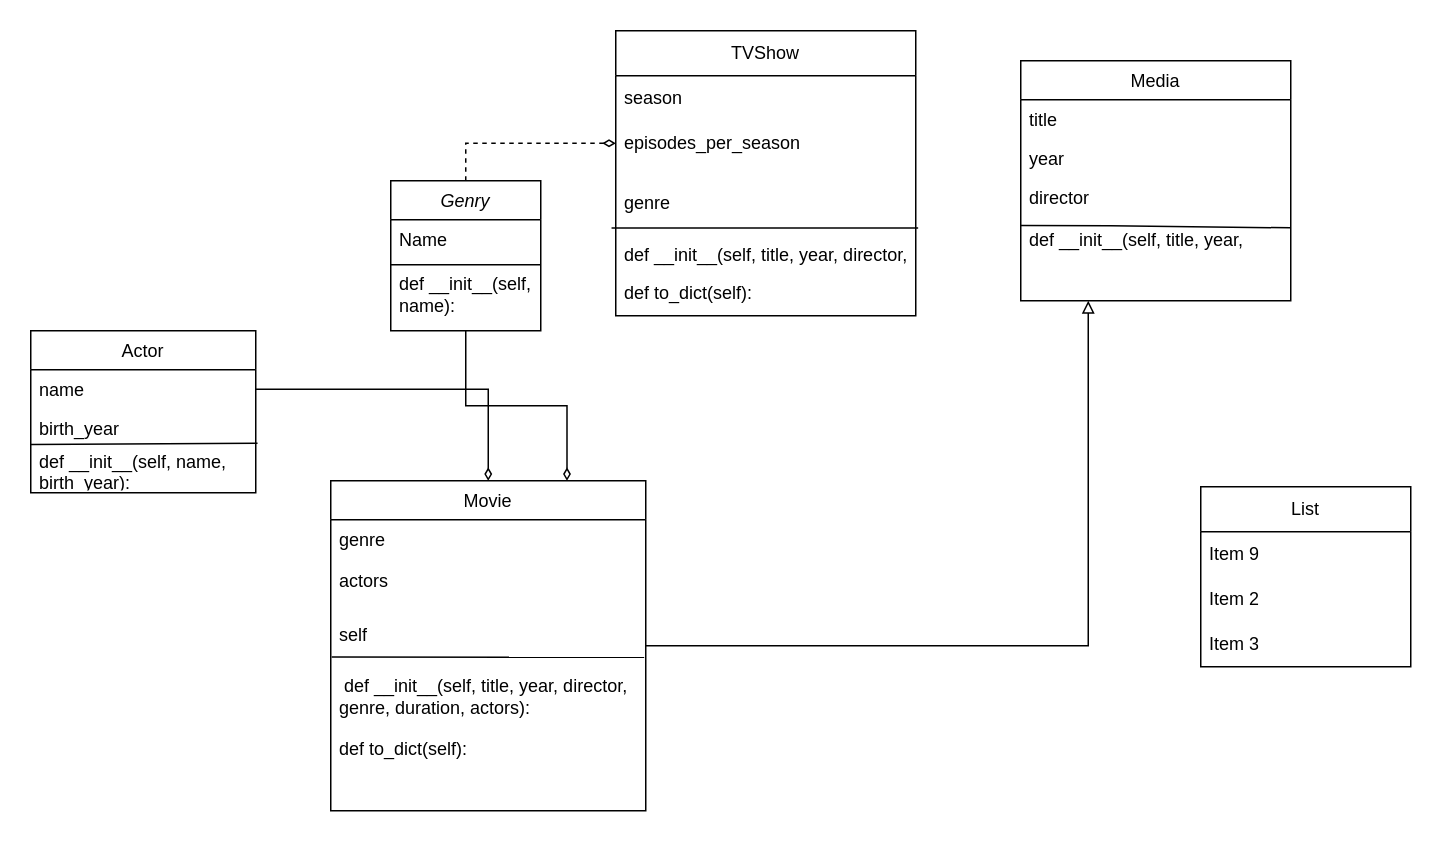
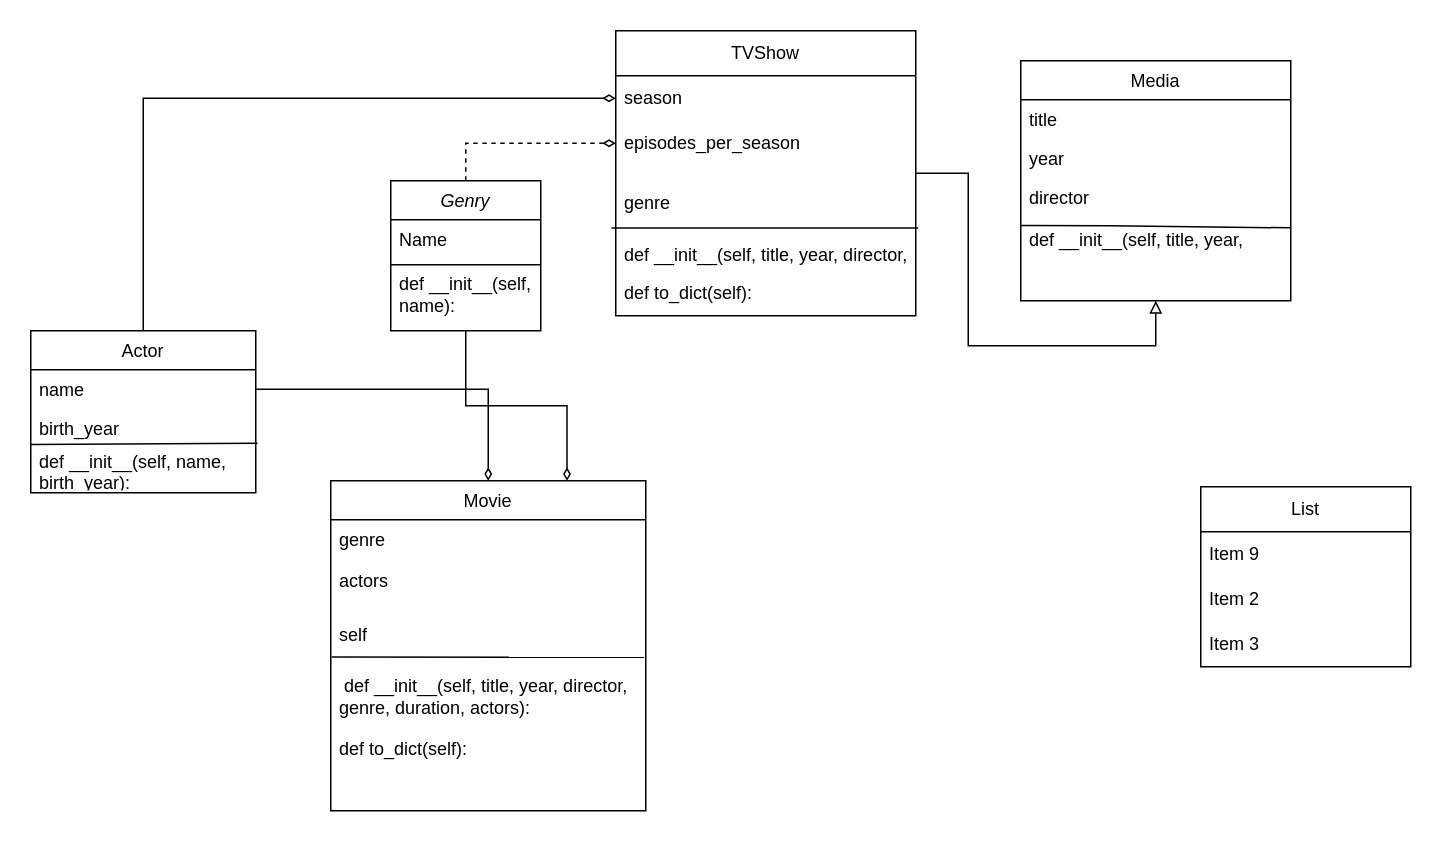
edge "Actor" -> "season": added
edge "TVShow" -> "Media": added
edge "Movie" -> "Media": removed
